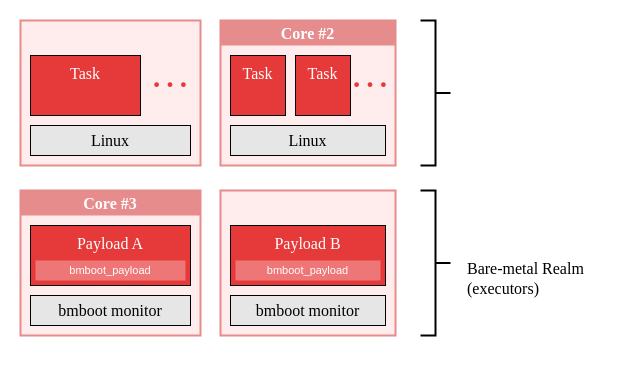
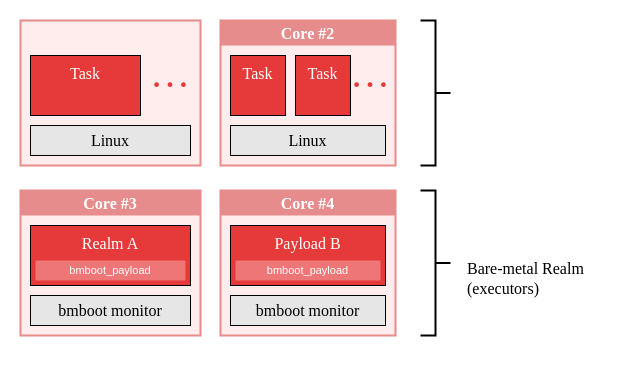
node "Core #4": added
node "Payload A": label "Payload A" -> "Realm A"
